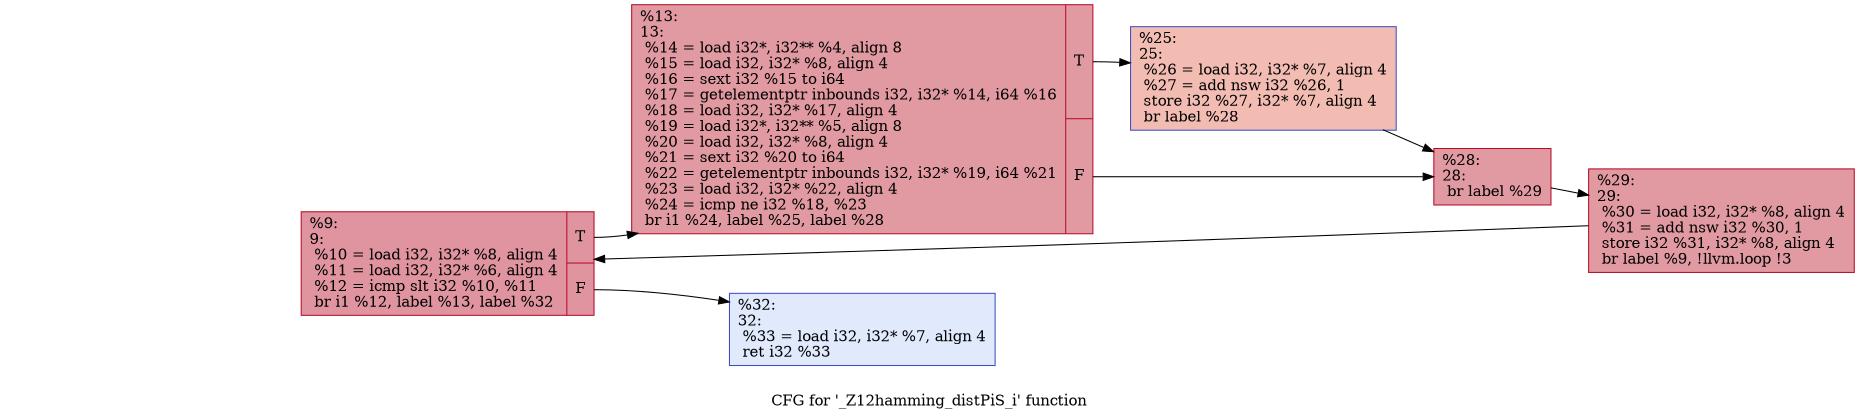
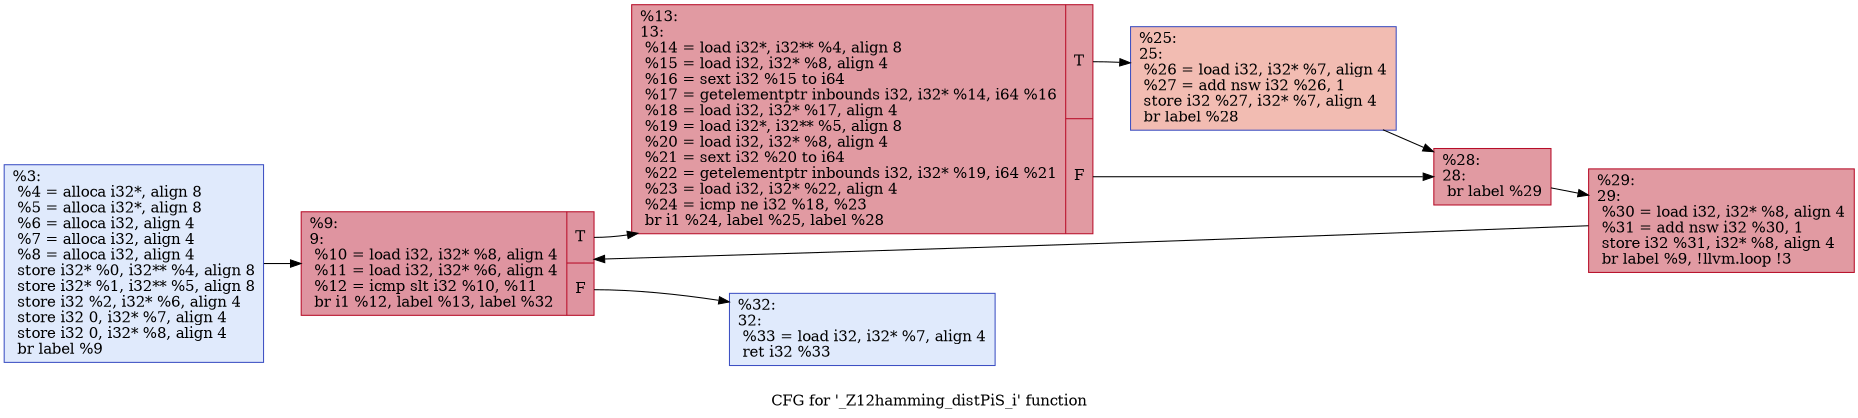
node "%3:": added
